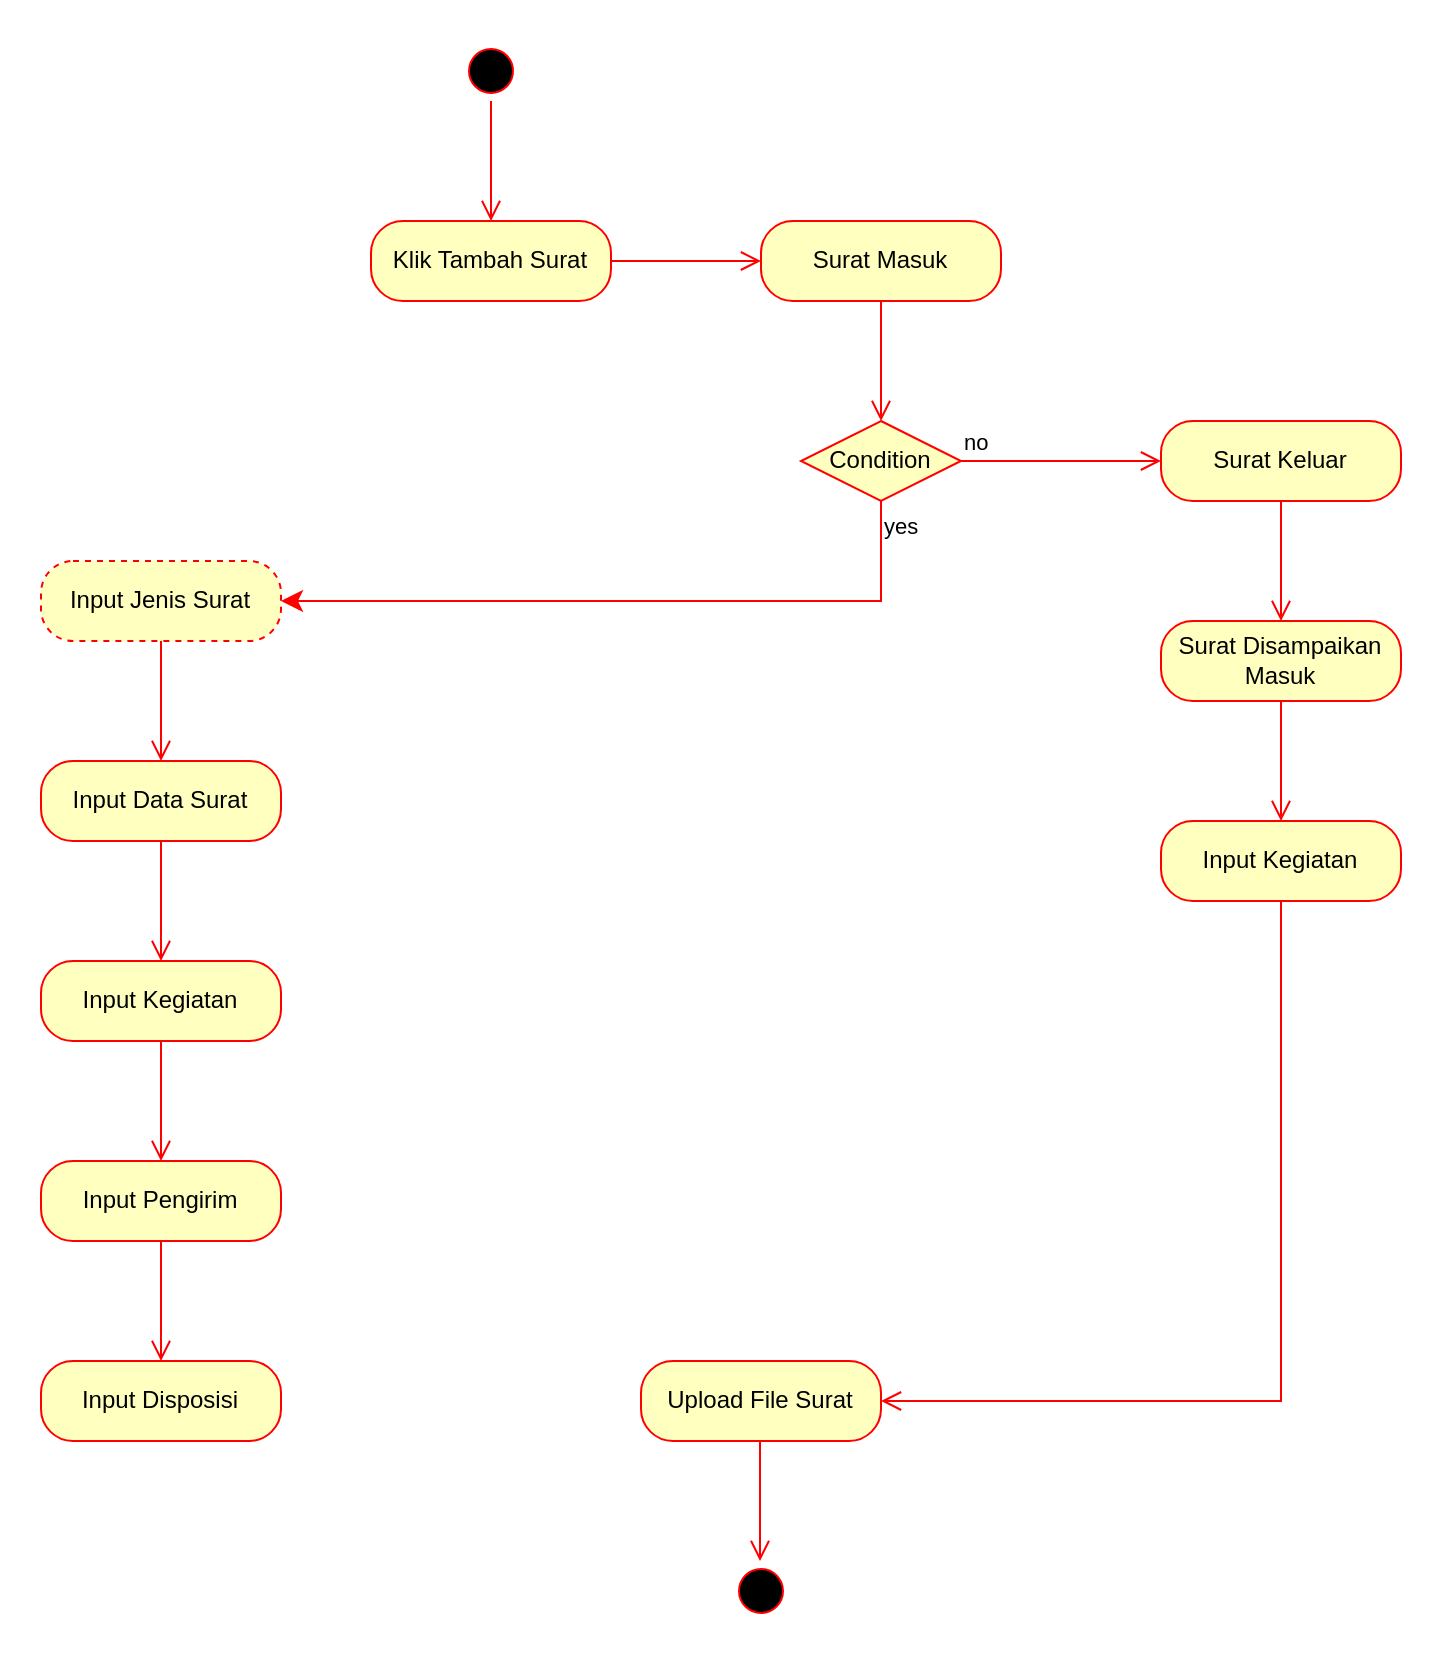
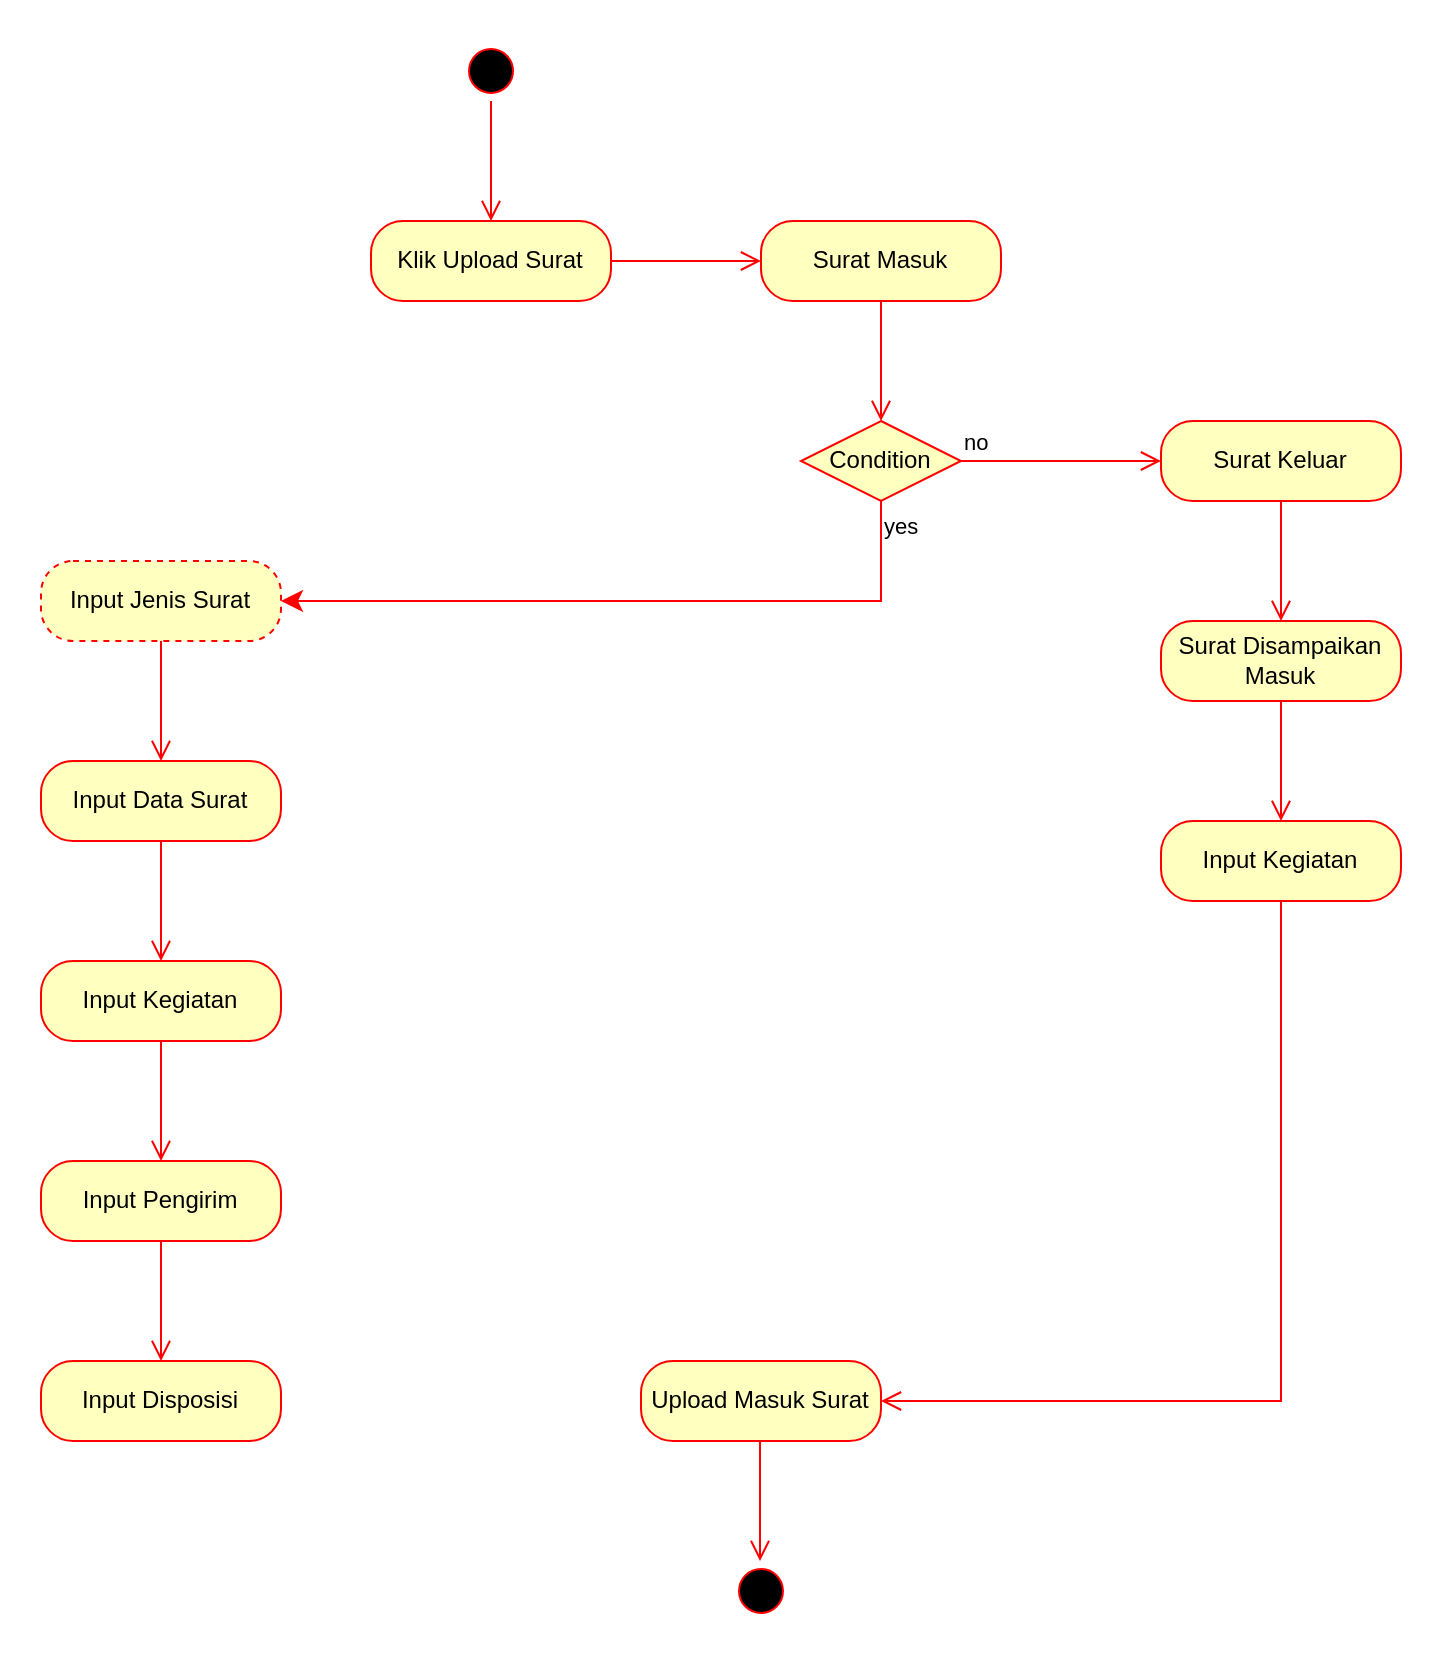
node "Klik Tambah Surat": label "Klik Tambah Surat" -> "Klik Upload Surat"
node "Upload File Surat": label "Upload File Surat" -> "Upload Masuk Surat"
